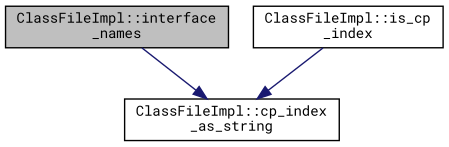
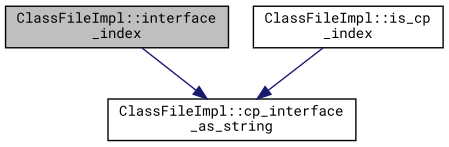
node "ClassFileImpl::interface _names": label "ClassFileImpl::interface _names" -> "ClassFileImpl::interface _index"
node "ClassFileImpl::cp_index _as_string": label "ClassFileImpl::cp_index _as_string" -> "ClassFileImpl::cp_interface _as_string"
